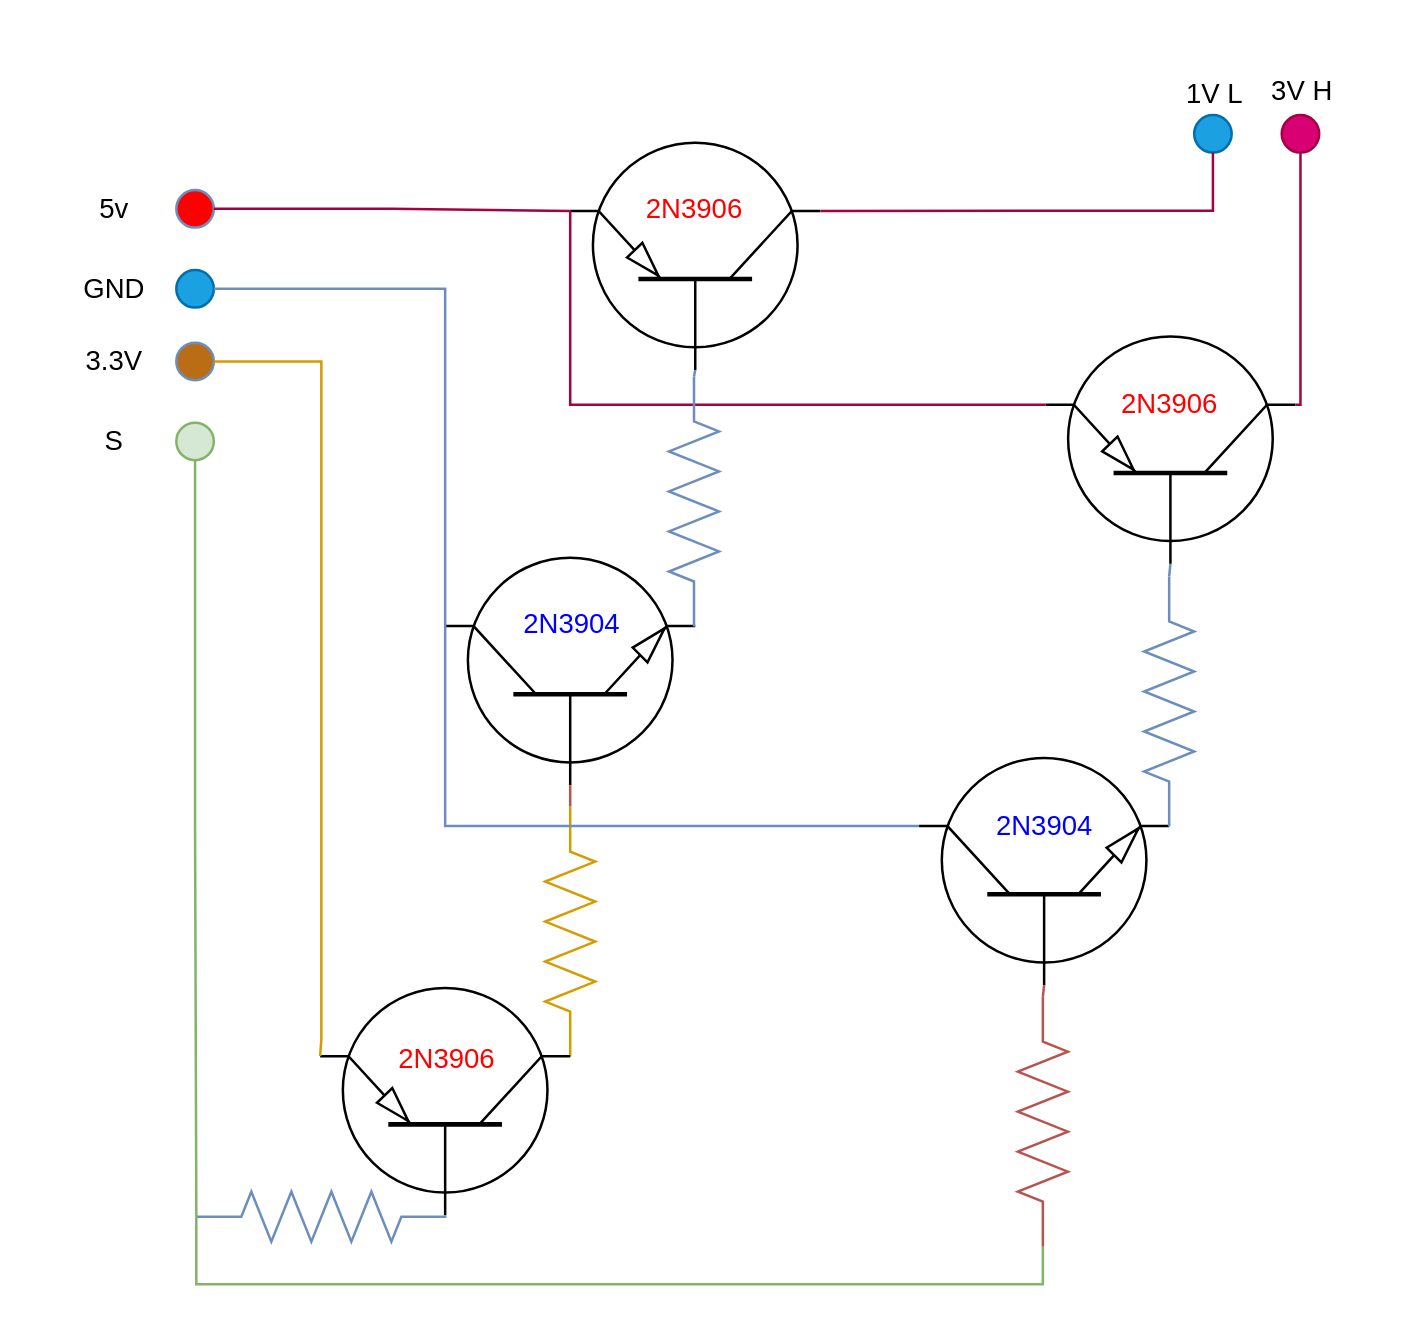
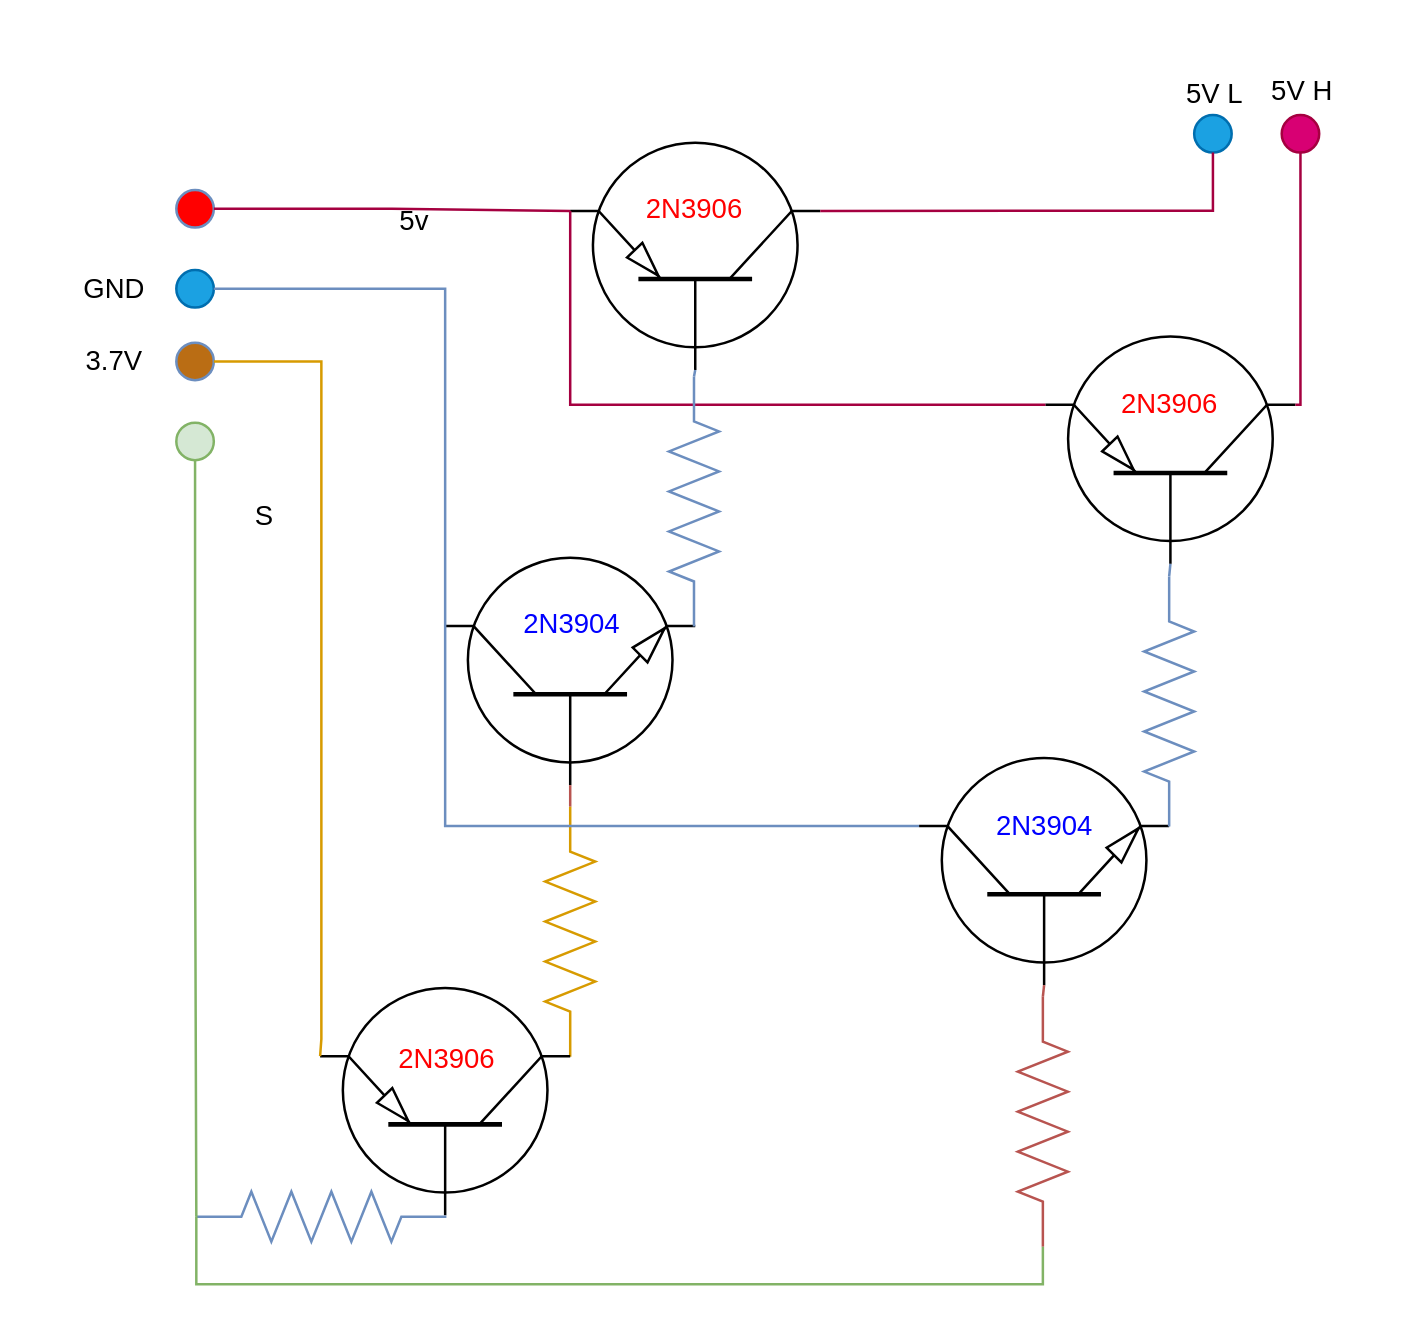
node "3V H": label "3V H" -> "5V H"
node "1V L": label "1V L" -> "5V L"
node "5v": moved (114, 209) -> (414, 221)
node "3.3V": label "3.3V" -> "3.7V"
node "S": moved (114, 441) -> (264, 516)
